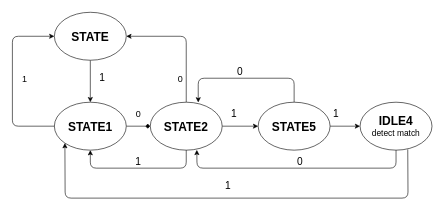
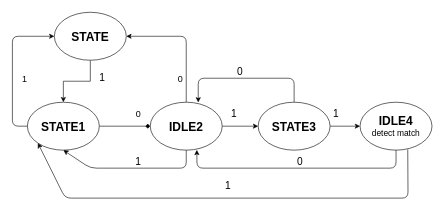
node "STATE1": moved (90, 126) -> (63, 126)
node "STATE2": label "STATE2" -> "IDLE2"
node "STATE5": label "STATE5" -> "STATE3"
